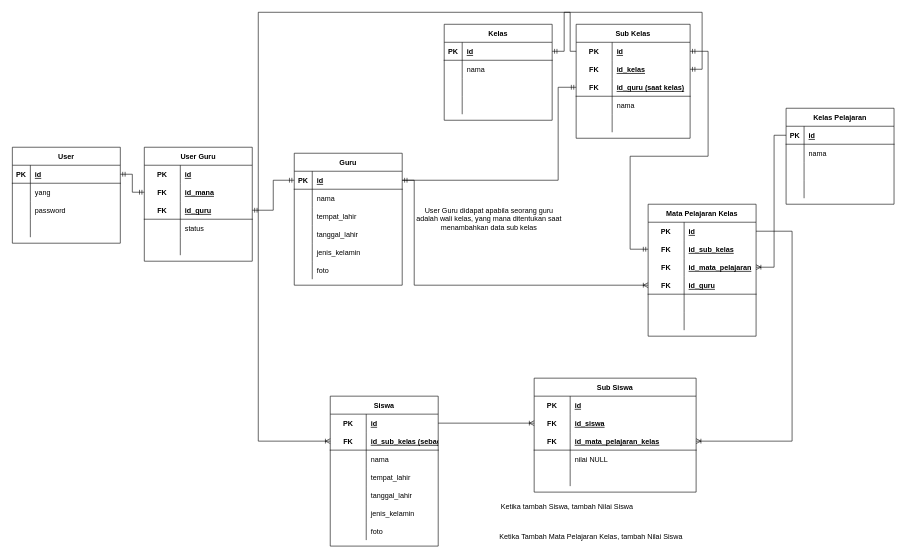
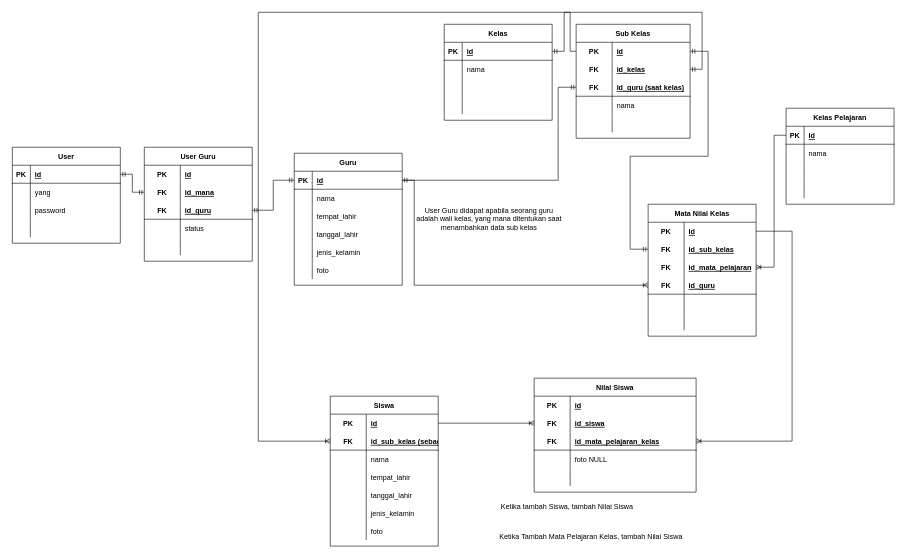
node "Mata Pelajaran Kelas": label "Mata Pelajaran Kelas" -> "Mata Nilai Kelas"
node "Sub Siswa": label "Sub Siswa" -> "Nilai Siswa"
node "nilai NULL": label "nilai NULL" -> "foto NULL"
